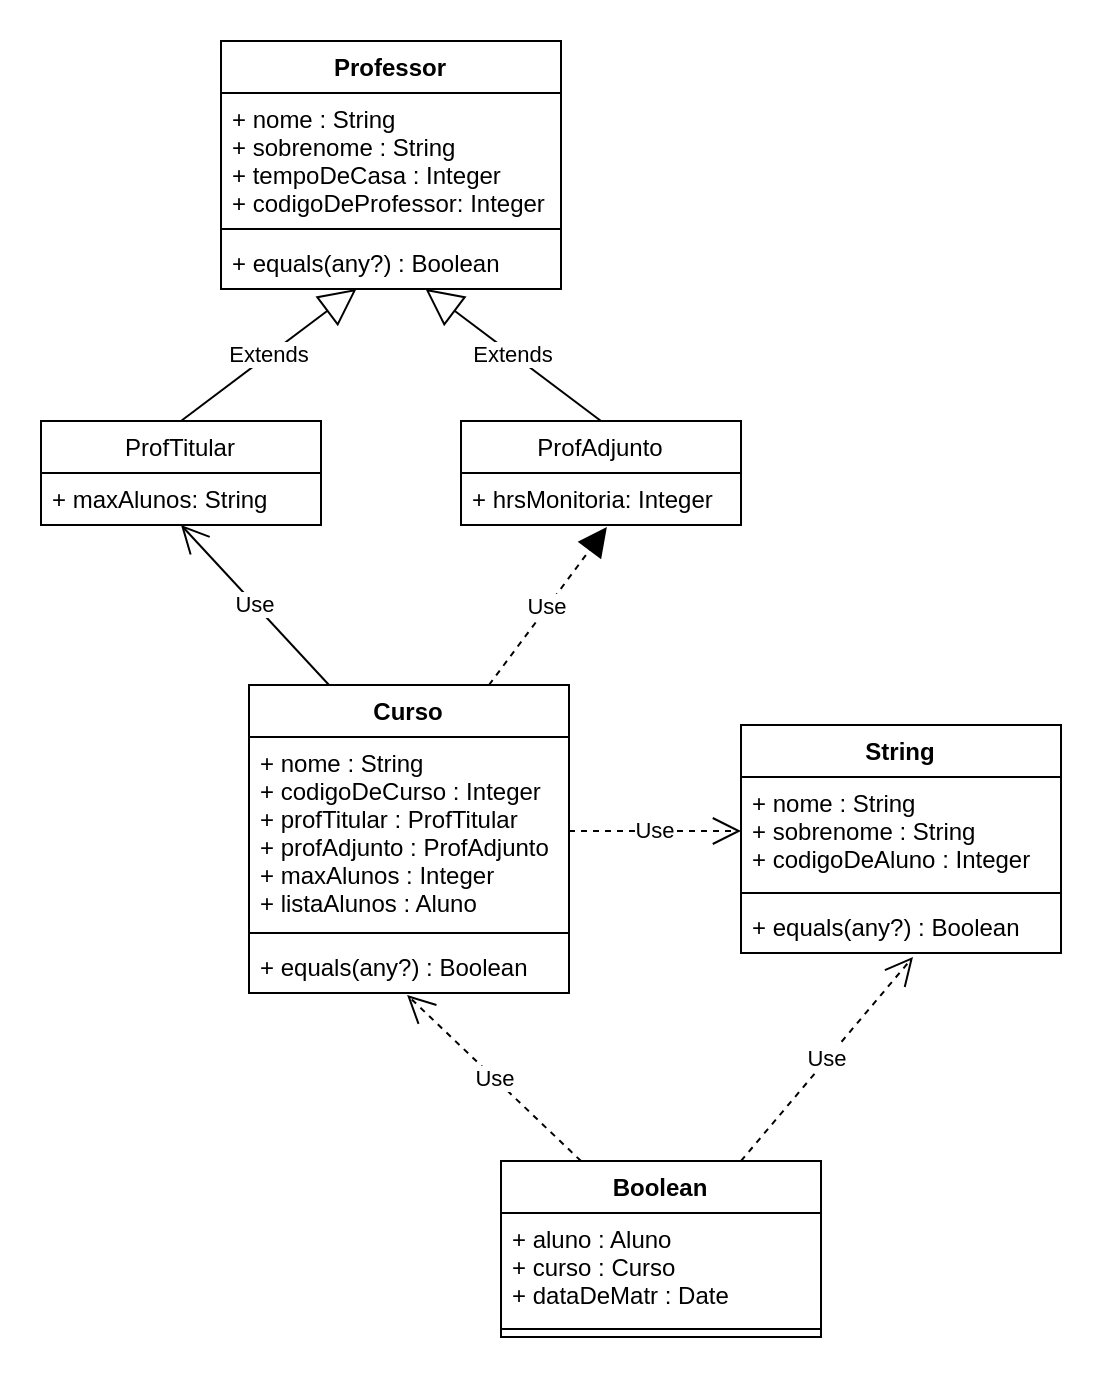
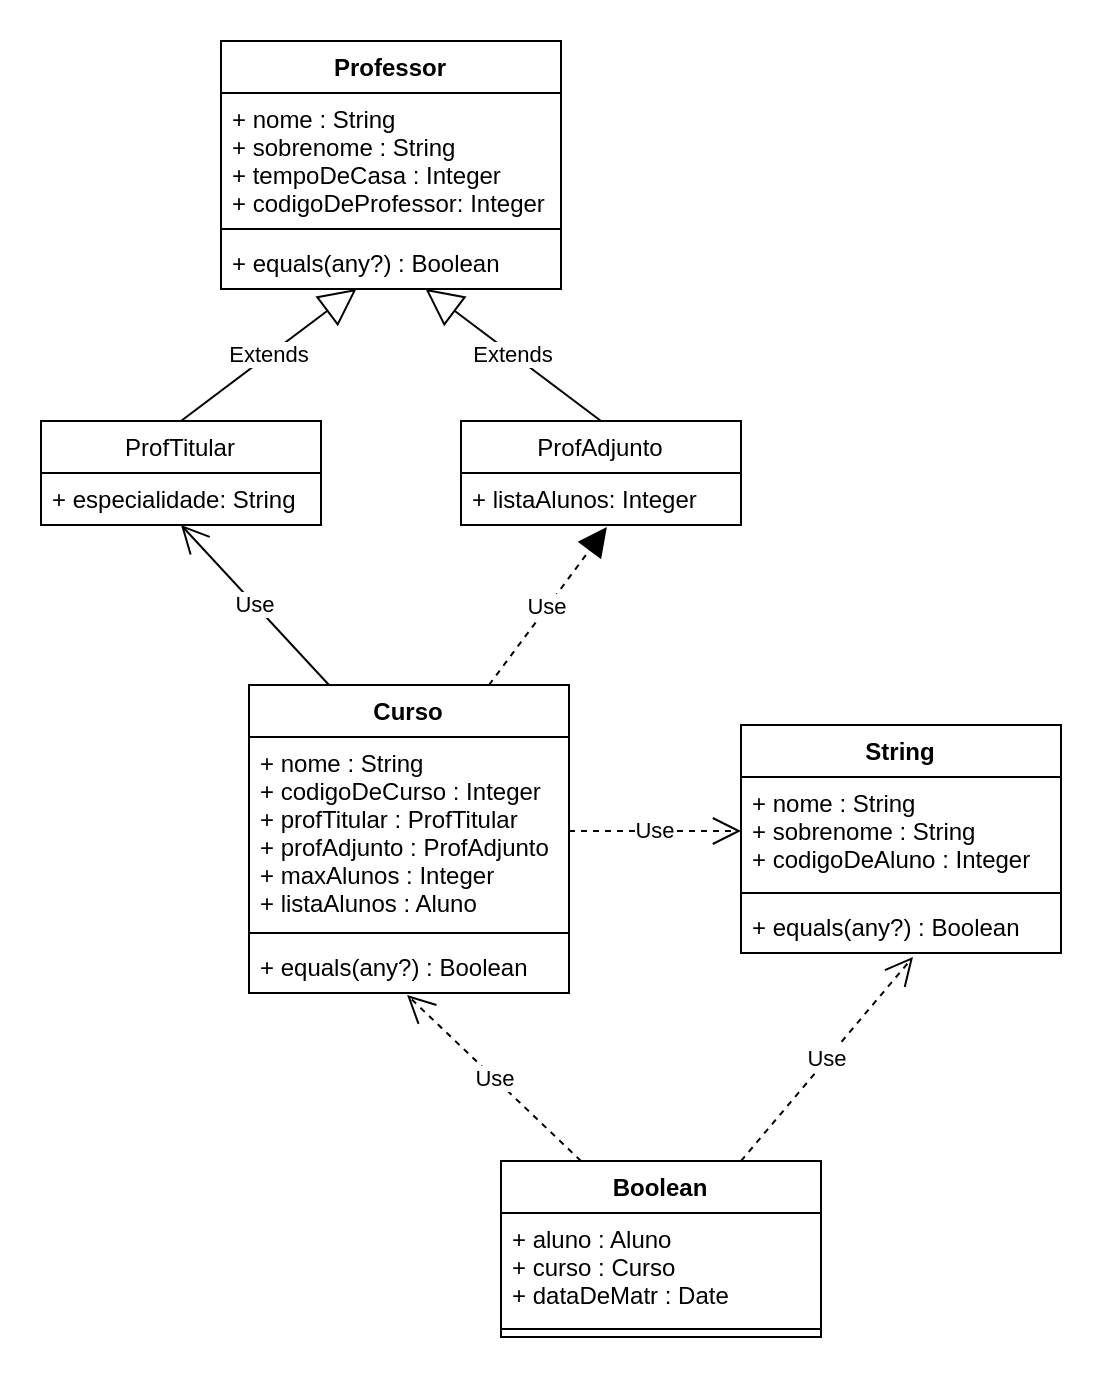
node "+ maxAlunos: String": label "+ maxAlunos: String" -> "+ especialidade: String"
node "+ hrsMonitoria: Integer": label "+ hrsMonitoria: Integer" -> "+ listaAlunos: Integer"
